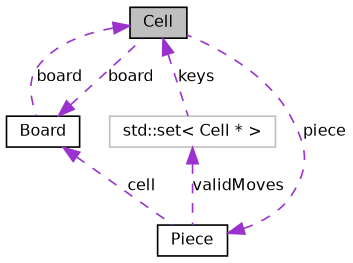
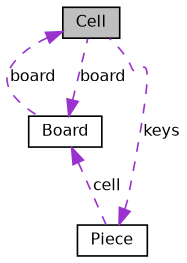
node "std::set< Cell * >": removed
edge "Cell" -> "Piece": label "piece" -> "keys"
